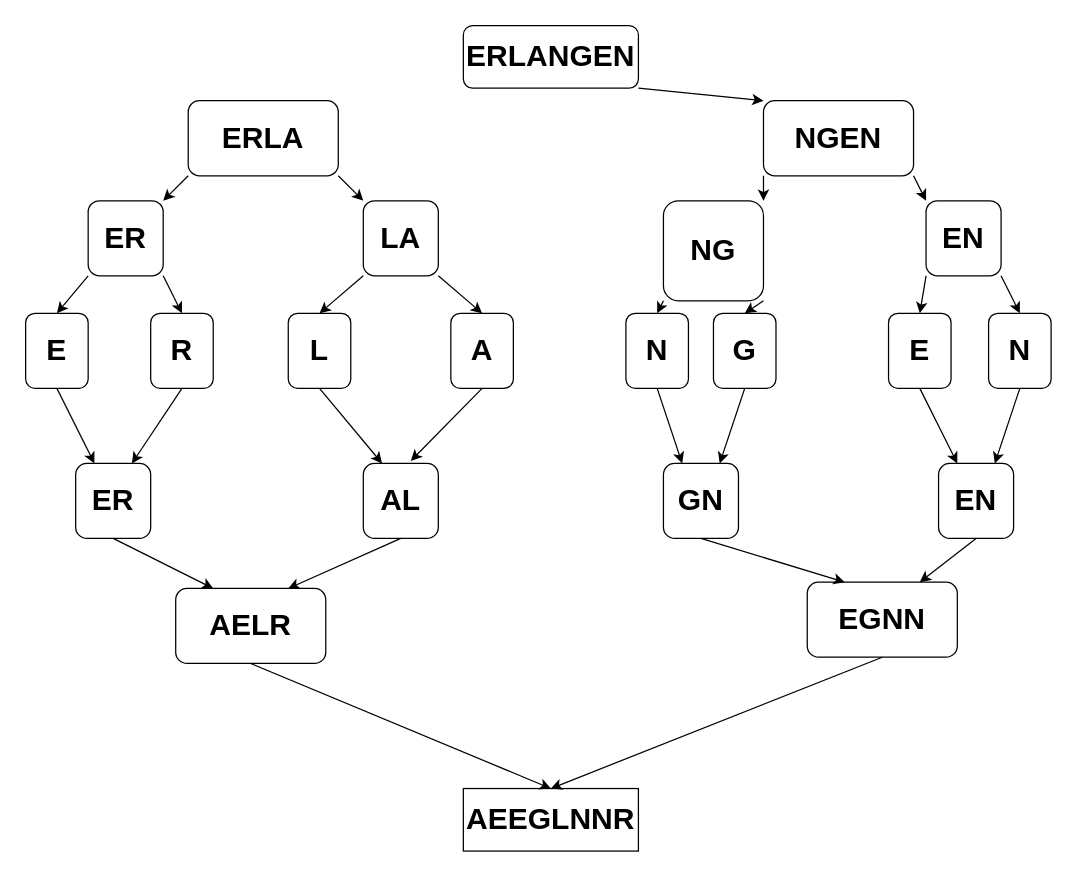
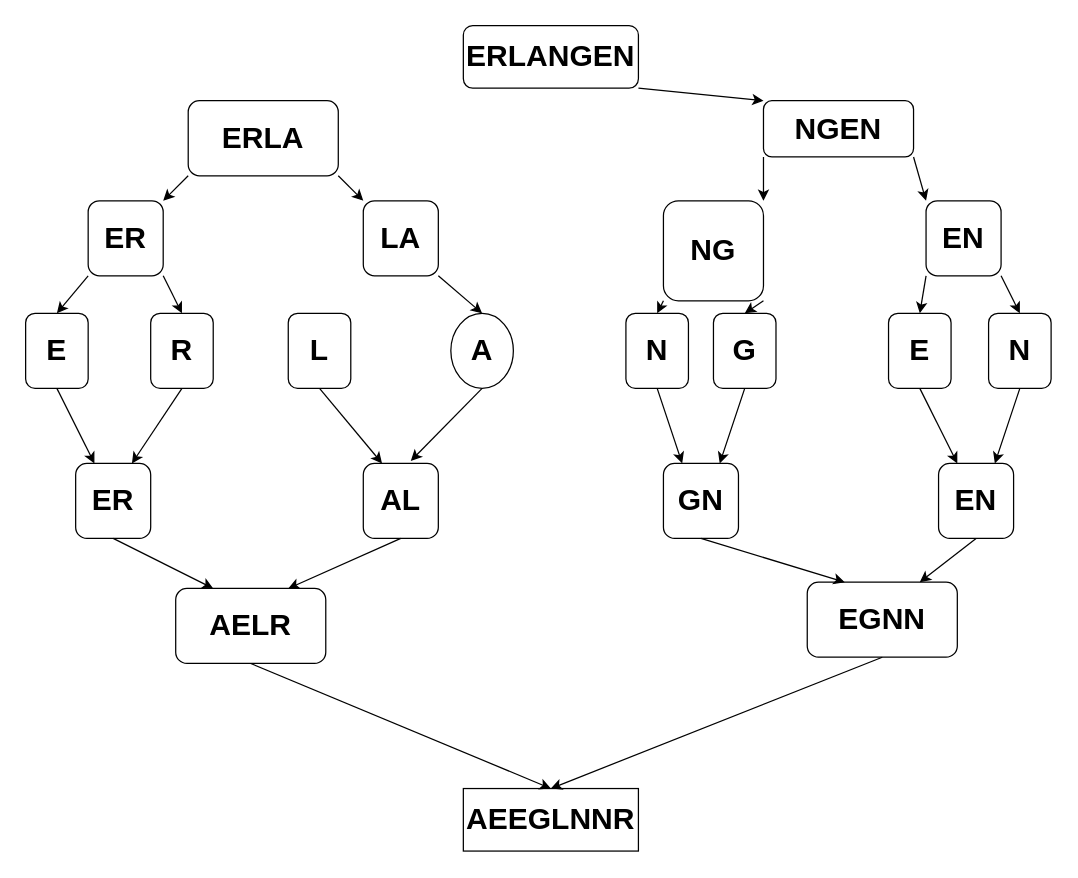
node "NGEN": size 150x75 -> 150x56
edge "LA" -> "L": removed
node "A": shape rounded rectangle -> ellipse
